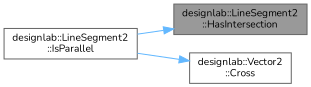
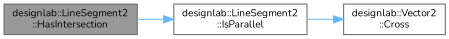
edge "designlab::LineSegment2 ::IsParallel" -> "designlab::LineSegment2 ::HasIntersection": reversed
